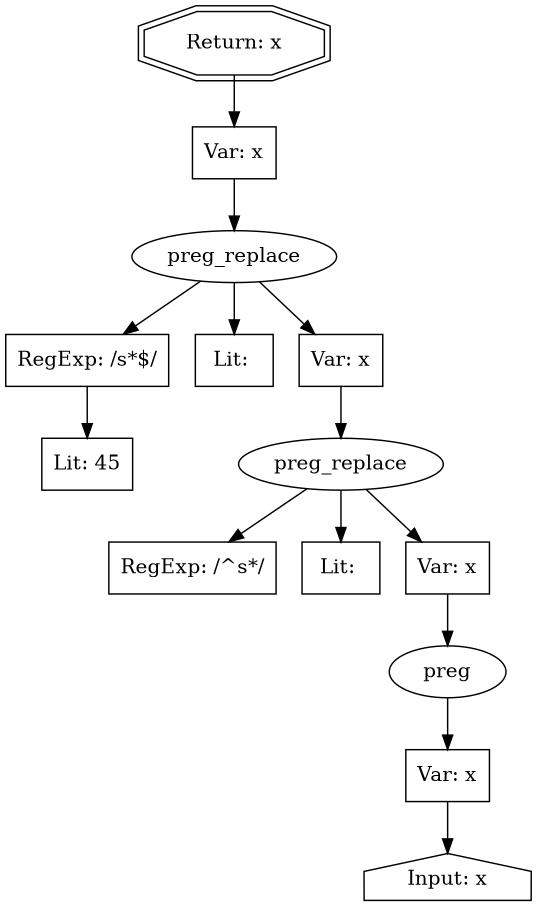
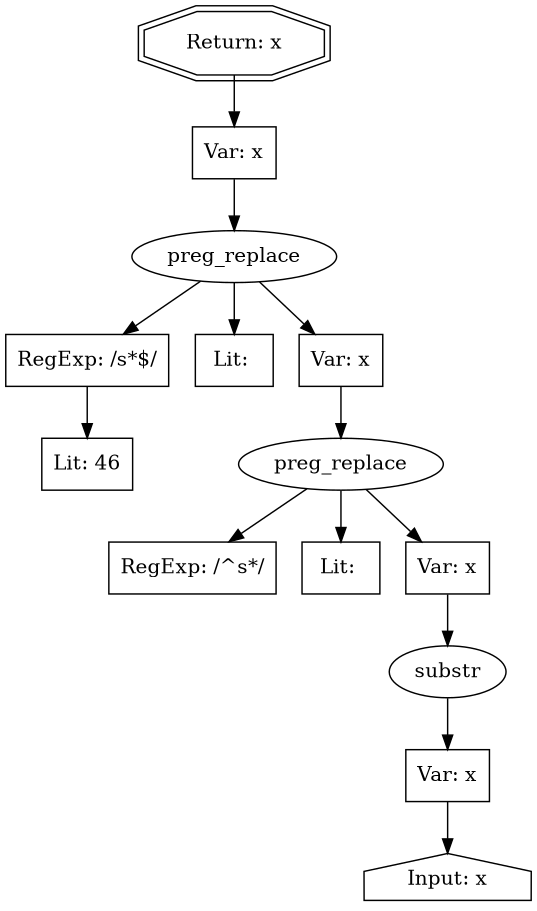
node "Lit: 45": label "Lit: 45" -> "Lit: 46"
node "preg": label "preg" -> "substr"
